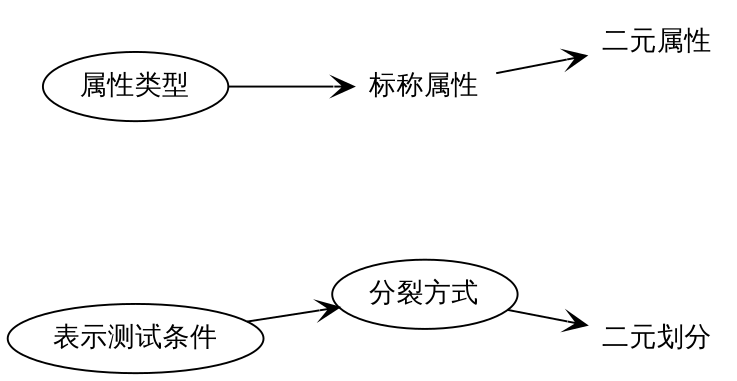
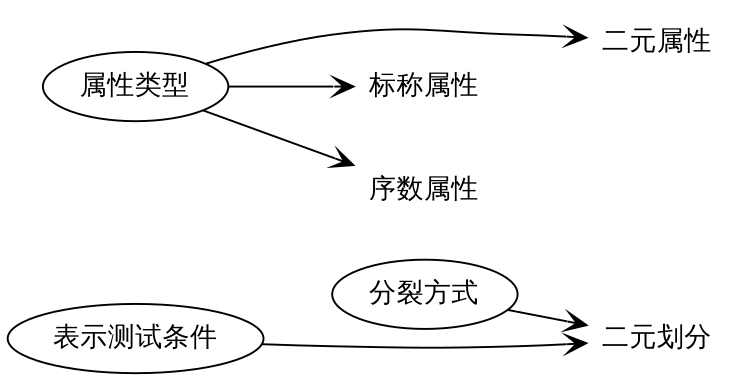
edge "标称属性" -> "二元属性": now "属性类型" -> "二元属性"
node "序数属性": added
edge "表示测试条件" -> "分裂方式": now "表示测试条件" -> "二元划分"
